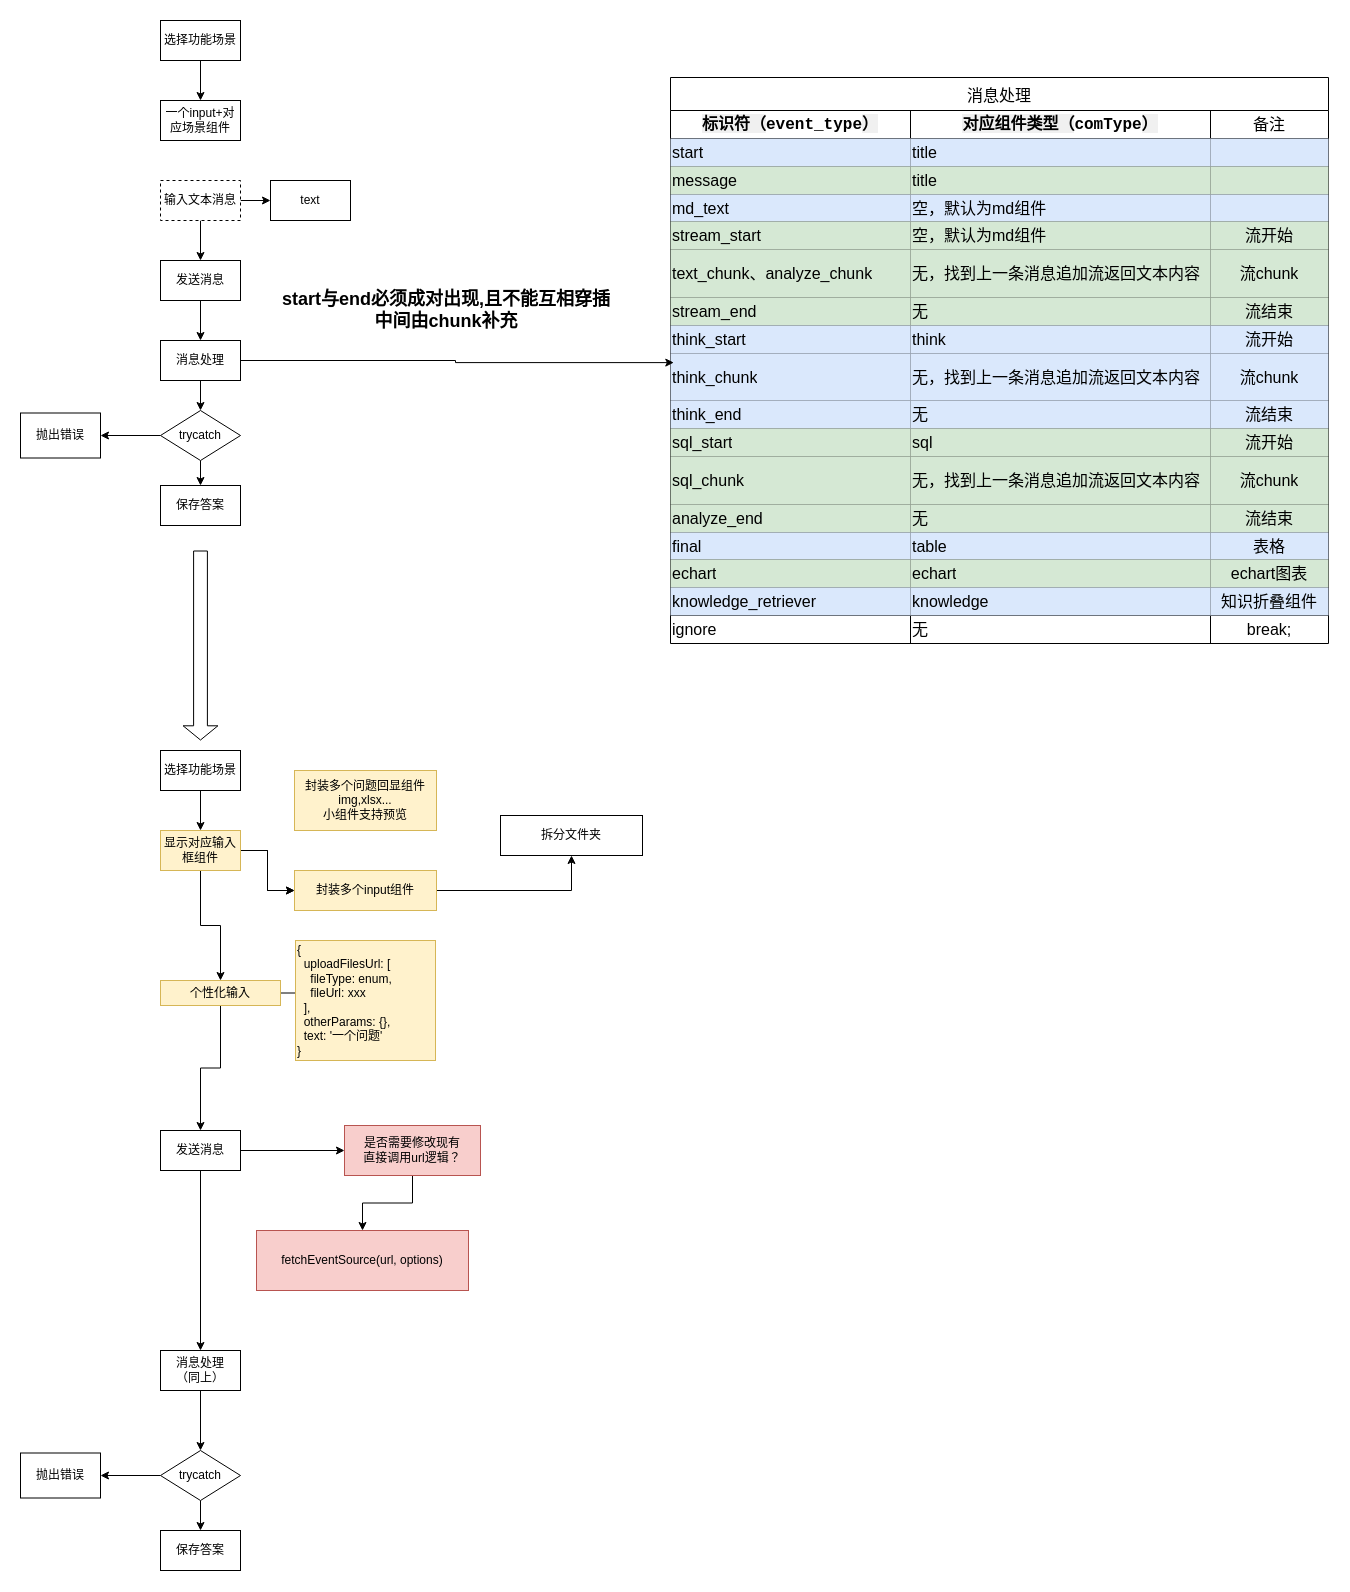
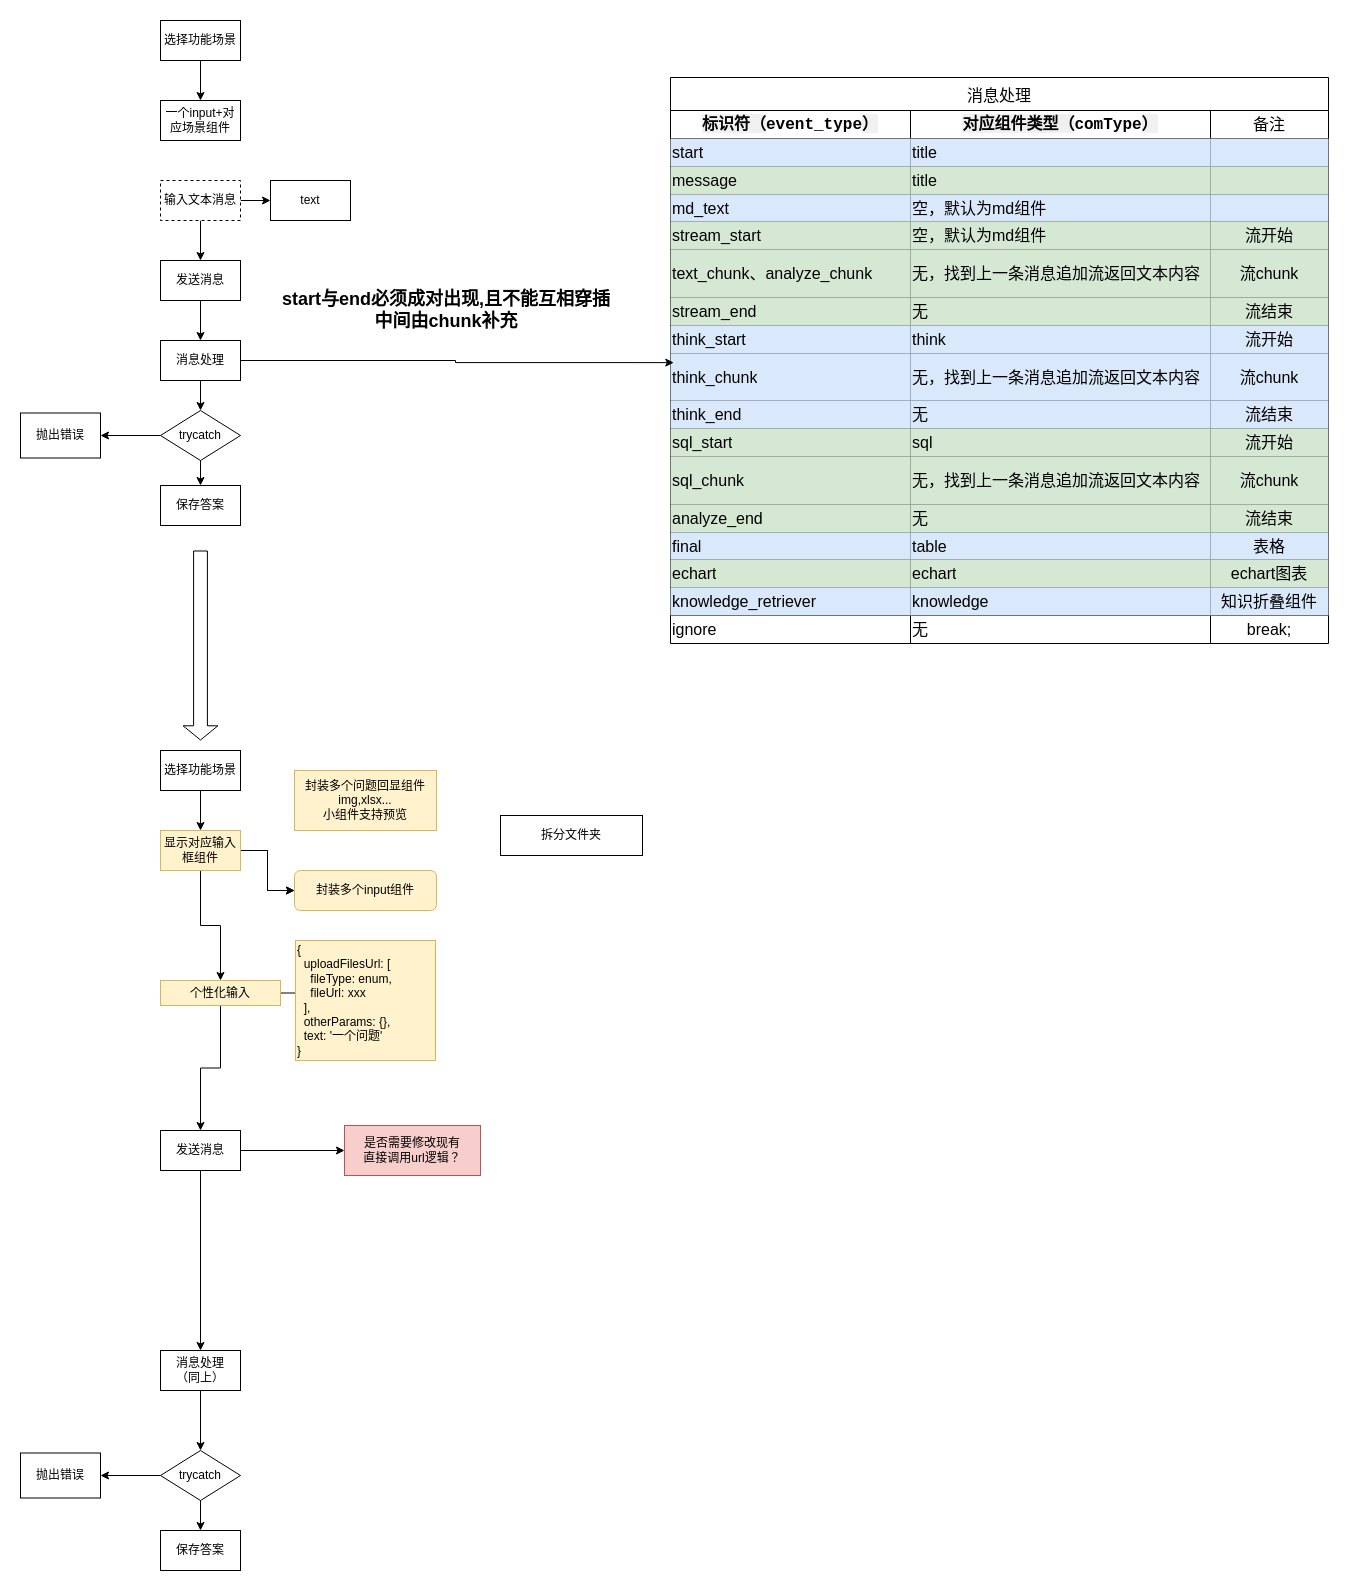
node "封装多个input组件": shape rectangle -> rounded rectangle
edge "封装多个input组件" -> "拆分文件夹": removed
edge "是否需要修改现有 直接调用url逻辑？" -> "fetchEventSource(url, options)": removed
node "fetchEventSource(url, options)": removed
